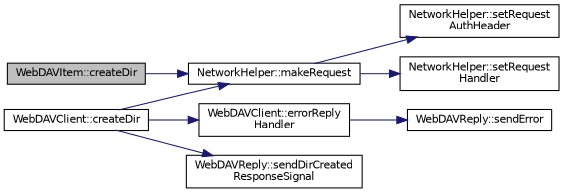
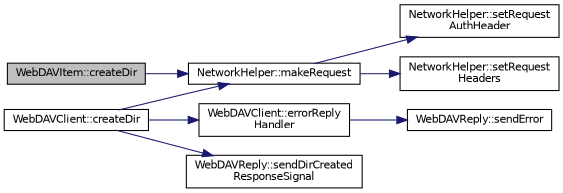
node "NetworkHelper::setRequest Handler": label "NetworkHelper::setRequest Handler" -> "NetworkHelper::setRequest Headers"
